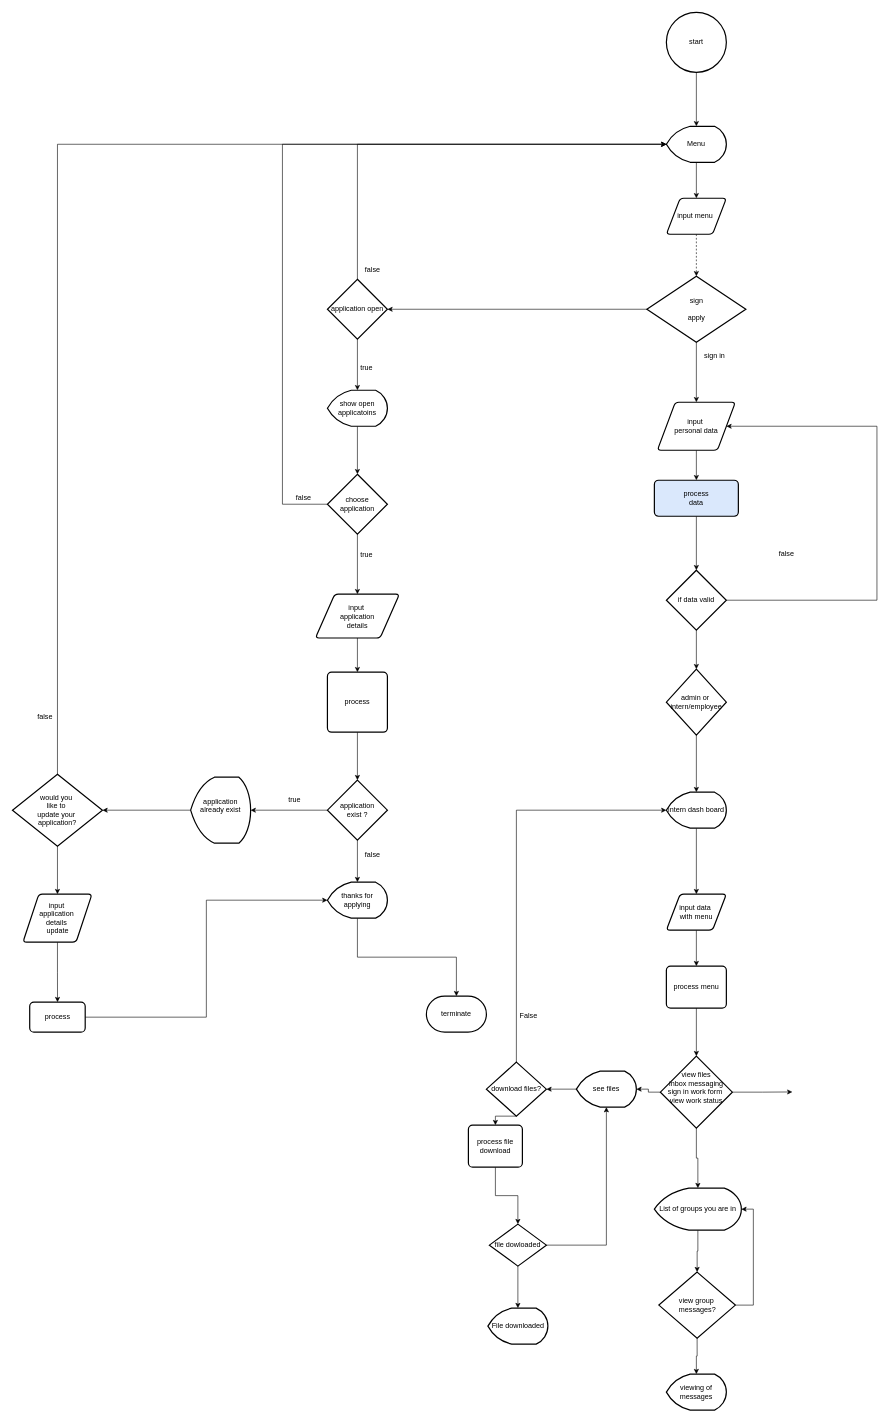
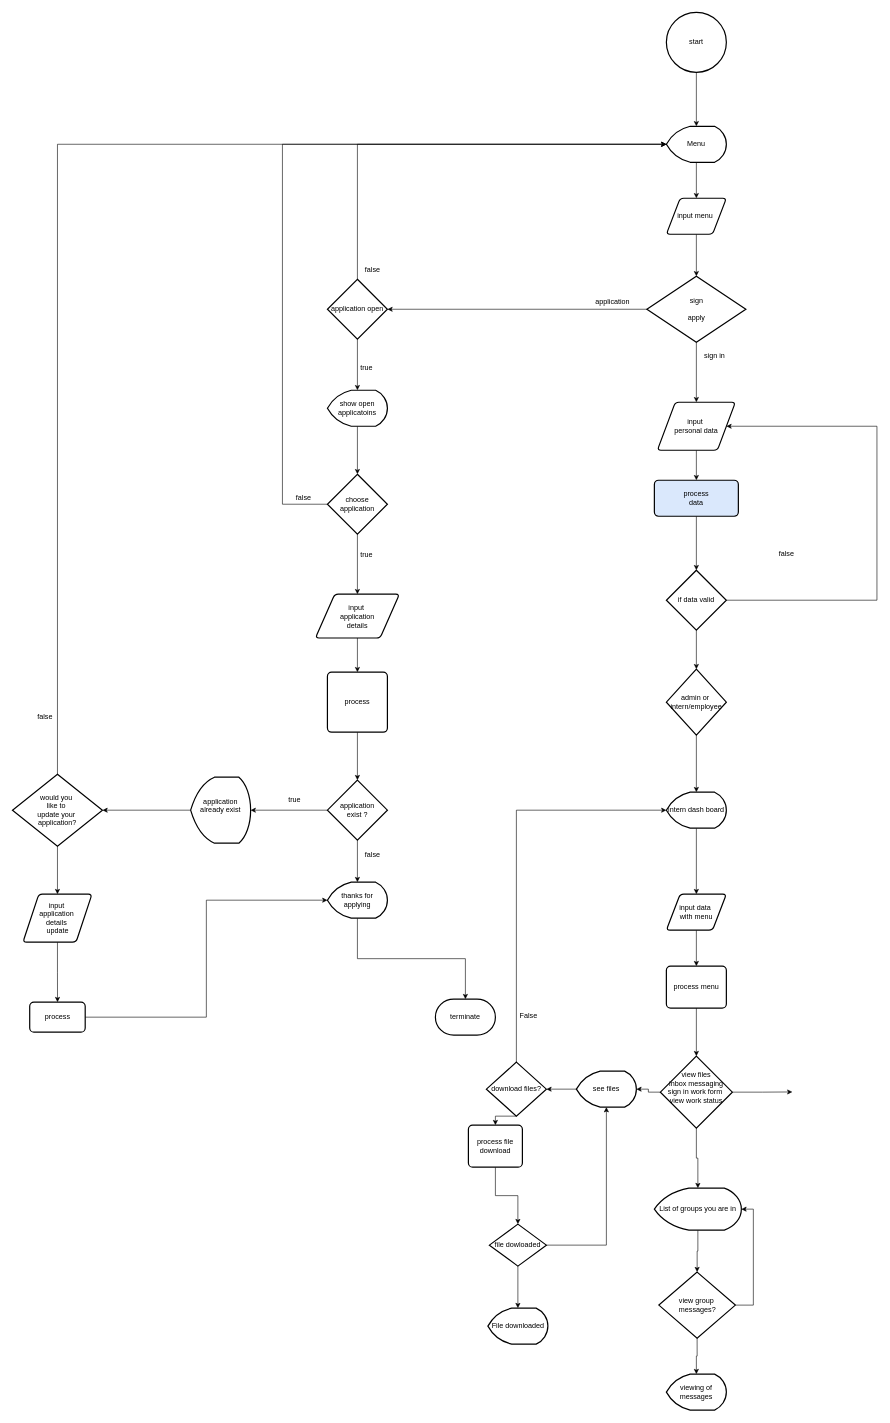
edge "input menu" -> "sign apply": style dashed -> solid
node "application": added
node "terminate": moved (456, 1014) -> (465, 1017)
